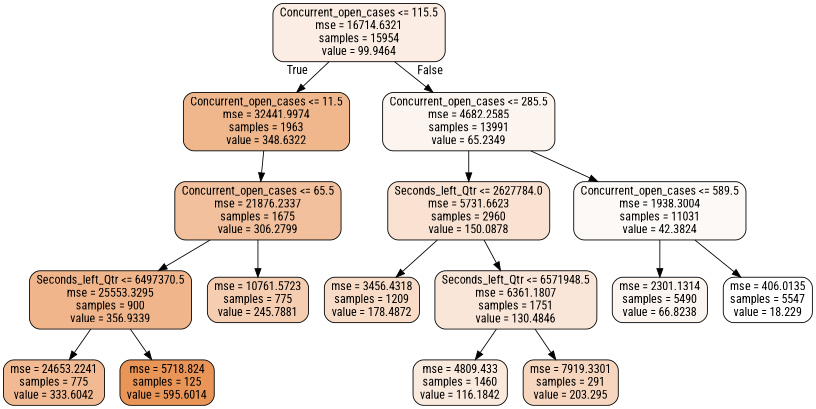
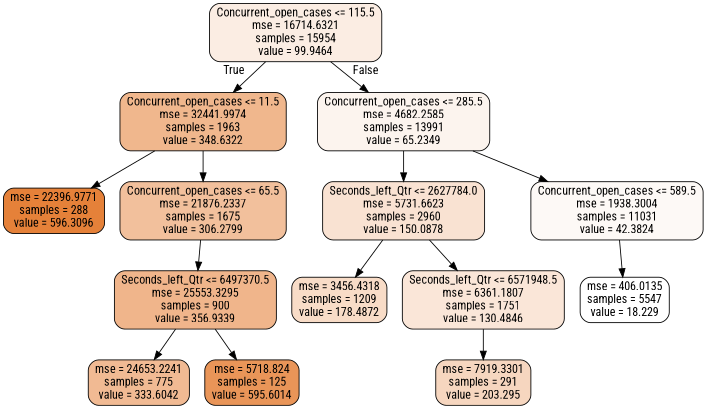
node "mse = 22396.9771 samples = 288 value = 596.3096": added
node "mse = 10761.5723 samples = 775 value = 245.7881": removed
node "mse = 2301.1314 samples = 5490 value = 66.8238": removed
node "mse = 4809.433 samples = 1460 value = 116.1842": removed
